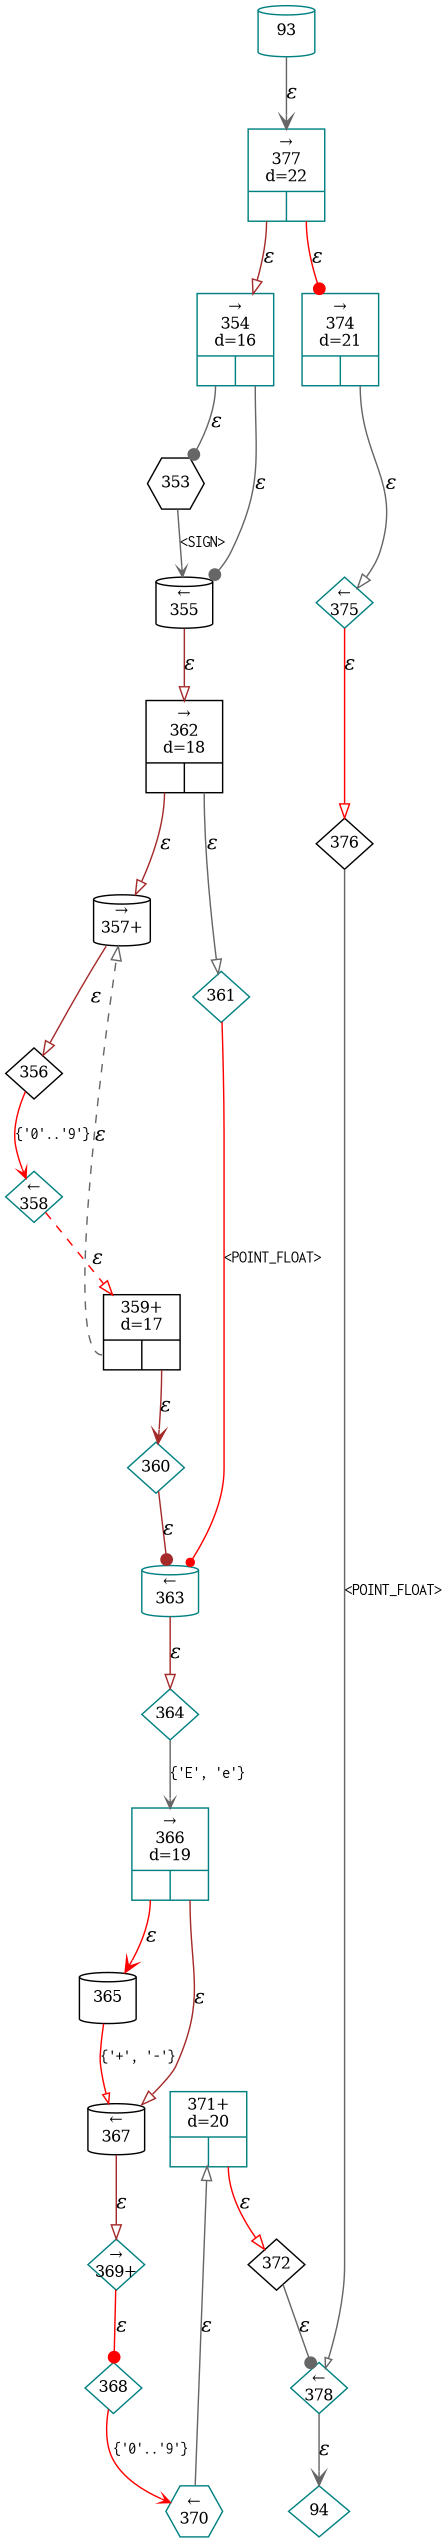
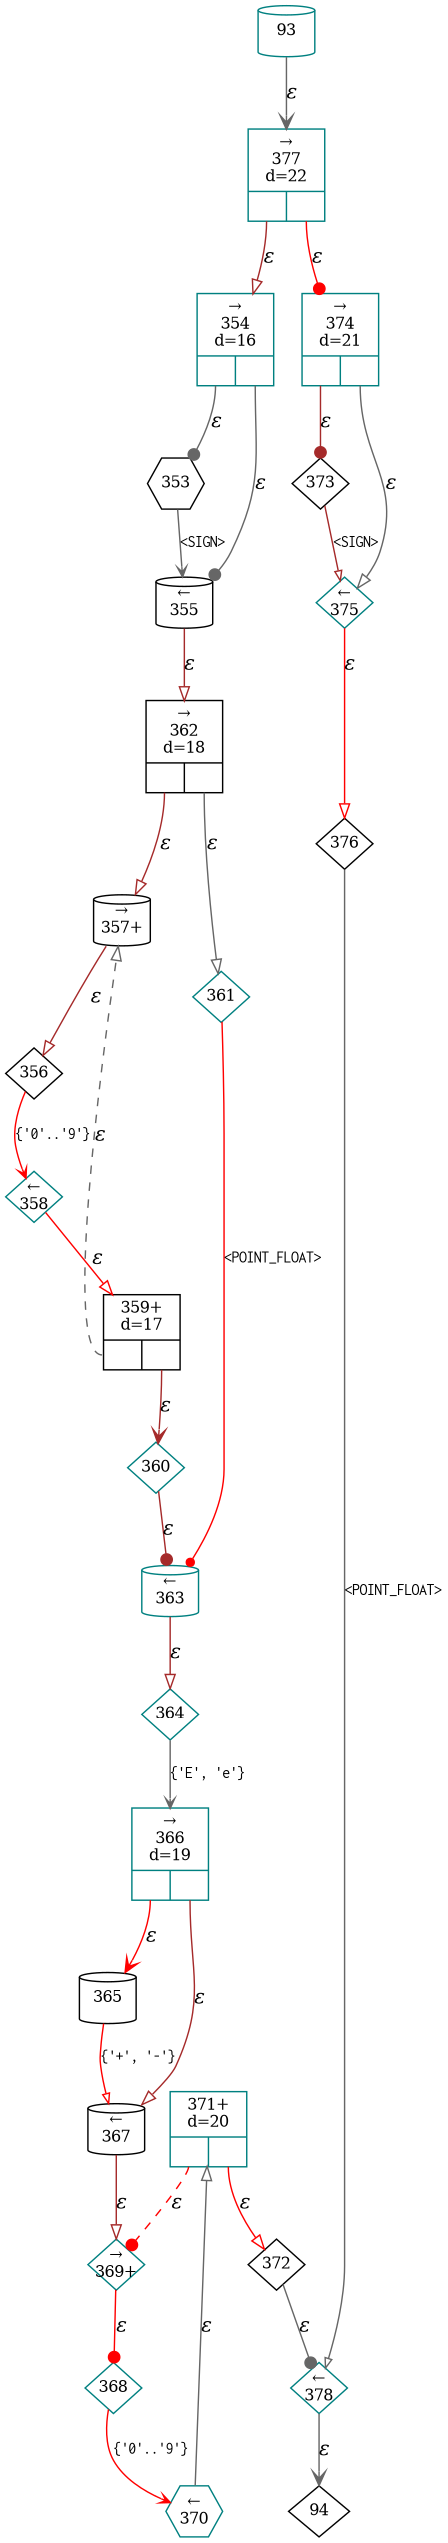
node "373": added
edge "← 358" -> "359+": style dashed -> solid
edge "371+" -> "→ 369+": added, label "ε"
node "94": color teal -> black
